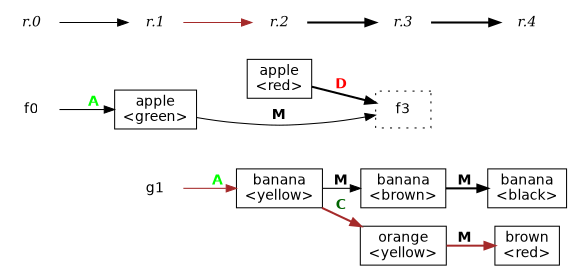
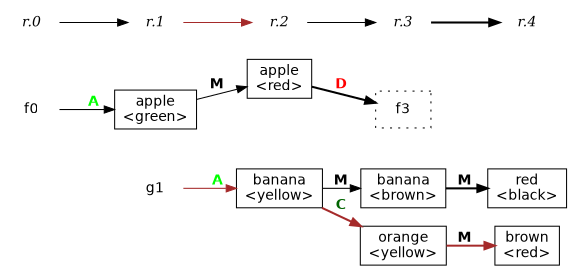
edge "r.2" -> "r.3": style bold -> solid
edge "apple <green>" -> "f3": now "apple <green>" -> "apple <red>"
node "banana <black>": label "banana <black>" -> "red <black>"
